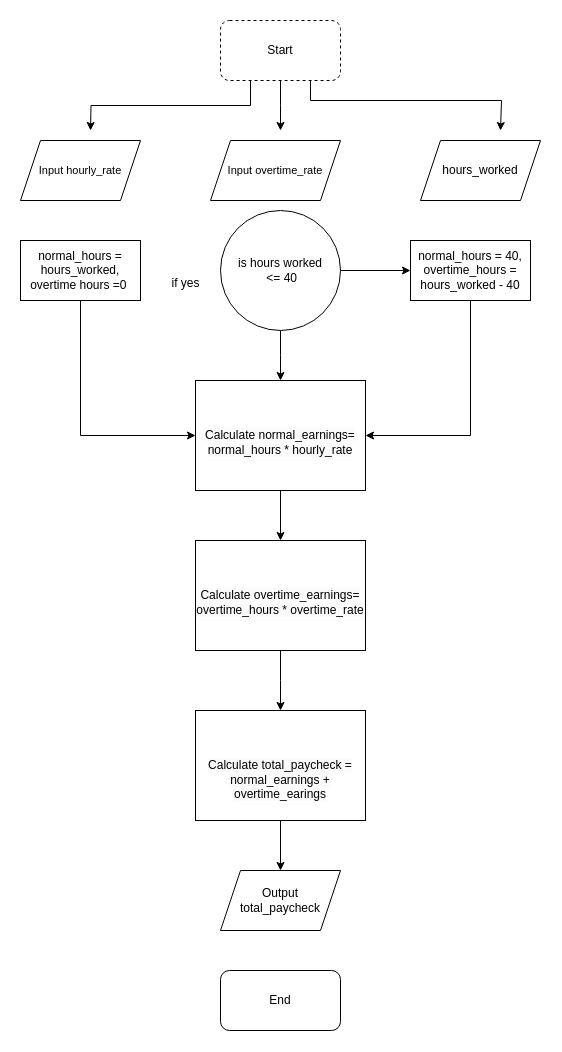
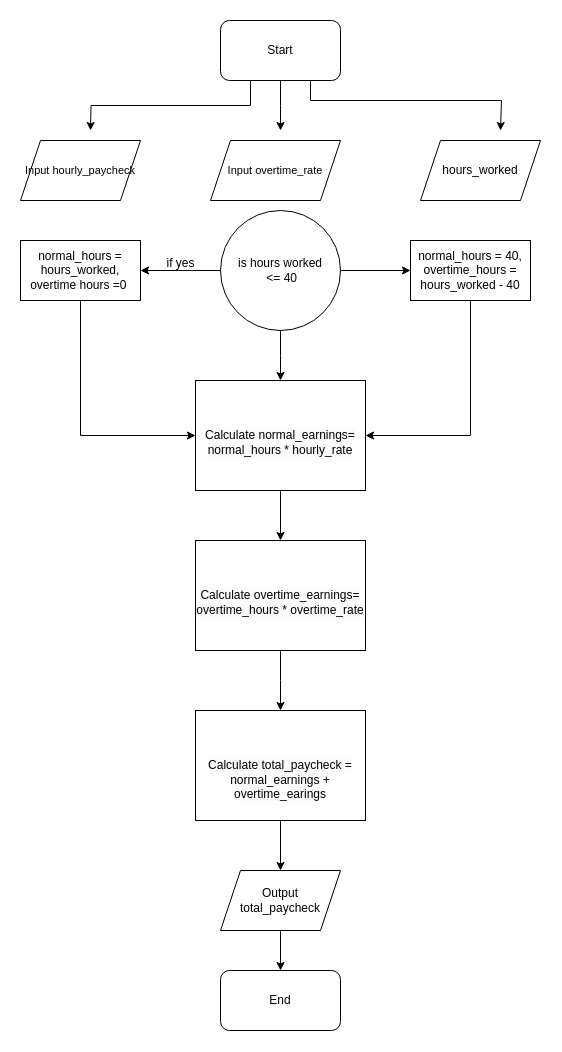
node "Start": style dashed -> solid
node "Input hourly_rate": label "Input hourly_rate" -> "Input hourly_paycheck"
edge "is hours worked <= 40" -> "normal_hours = hours_worked, overtime hours =0": added
node "if yes": moved (186, 284) -> (181, 264)
edge "Output total_paycheck" -> "End": added
